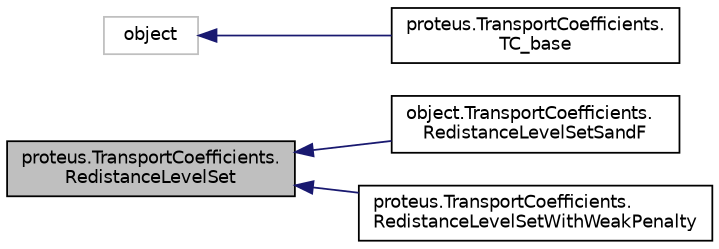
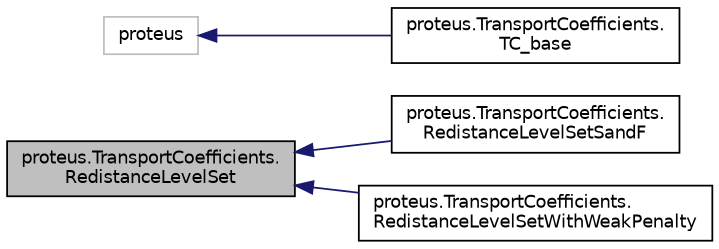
node "object": label "object" -> "proteus"
node "object.TransportCoefficients. RedistanceLevelSetSandF": label "object.TransportCoefficients. RedistanceLevelSetSandF" -> "proteus.TransportCoefficients. RedistanceLevelSetSandF"
